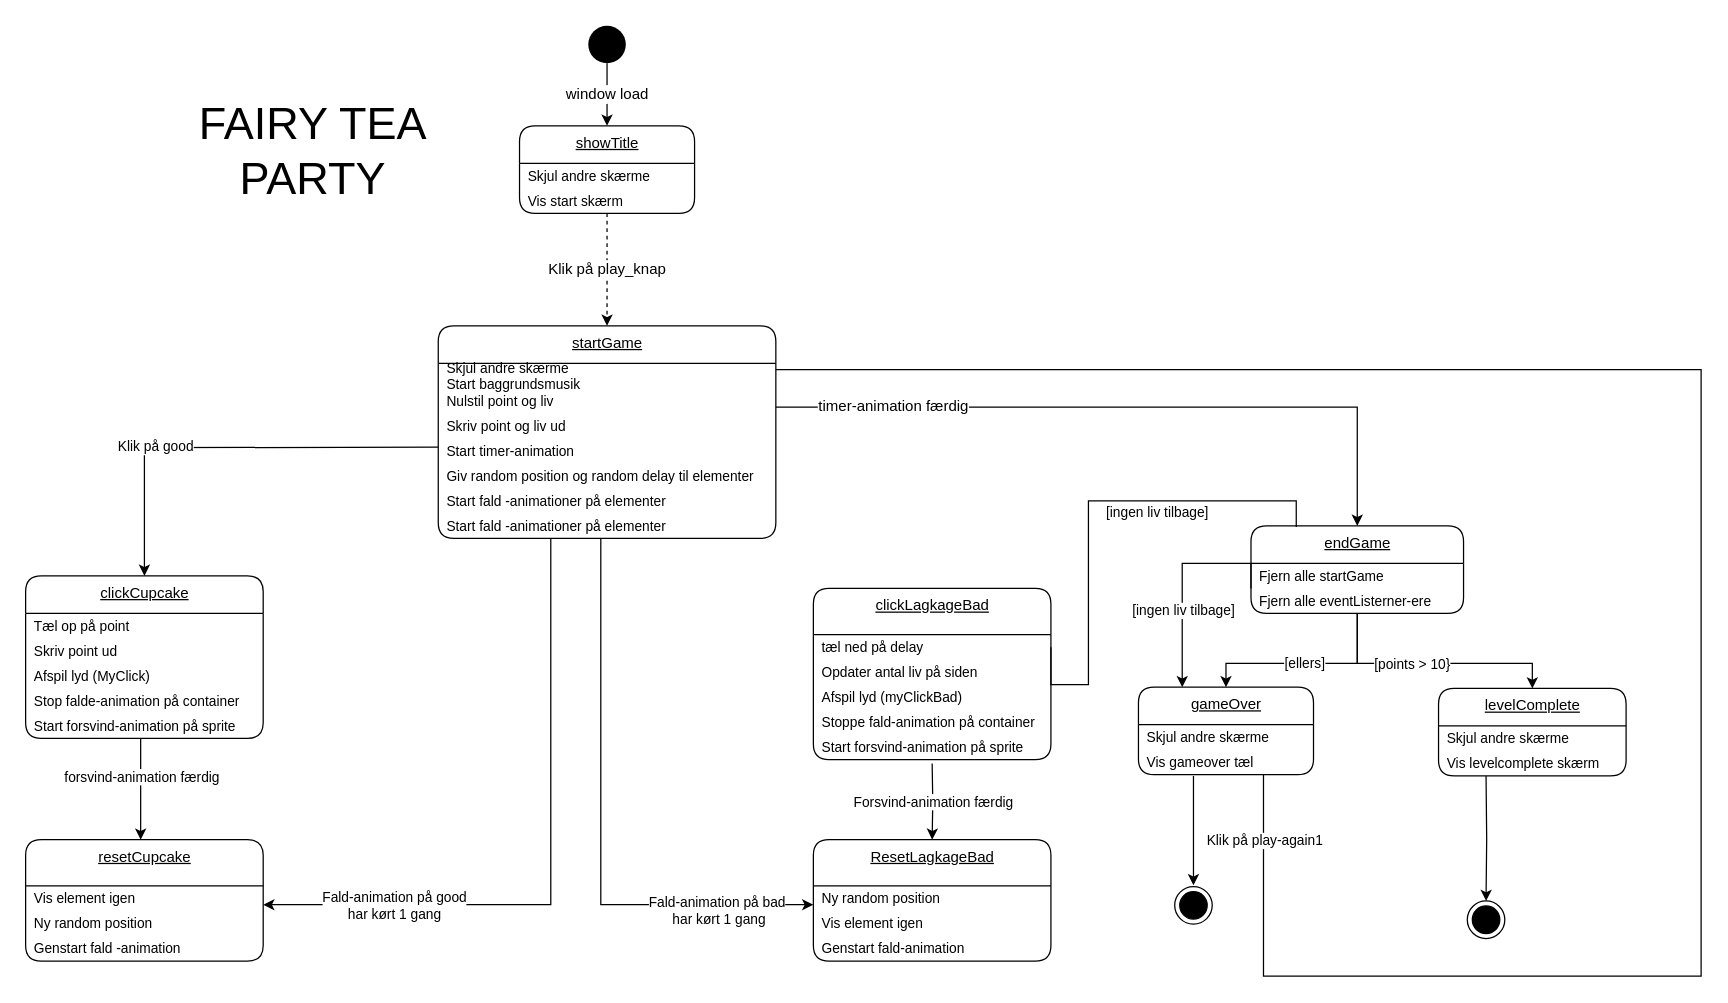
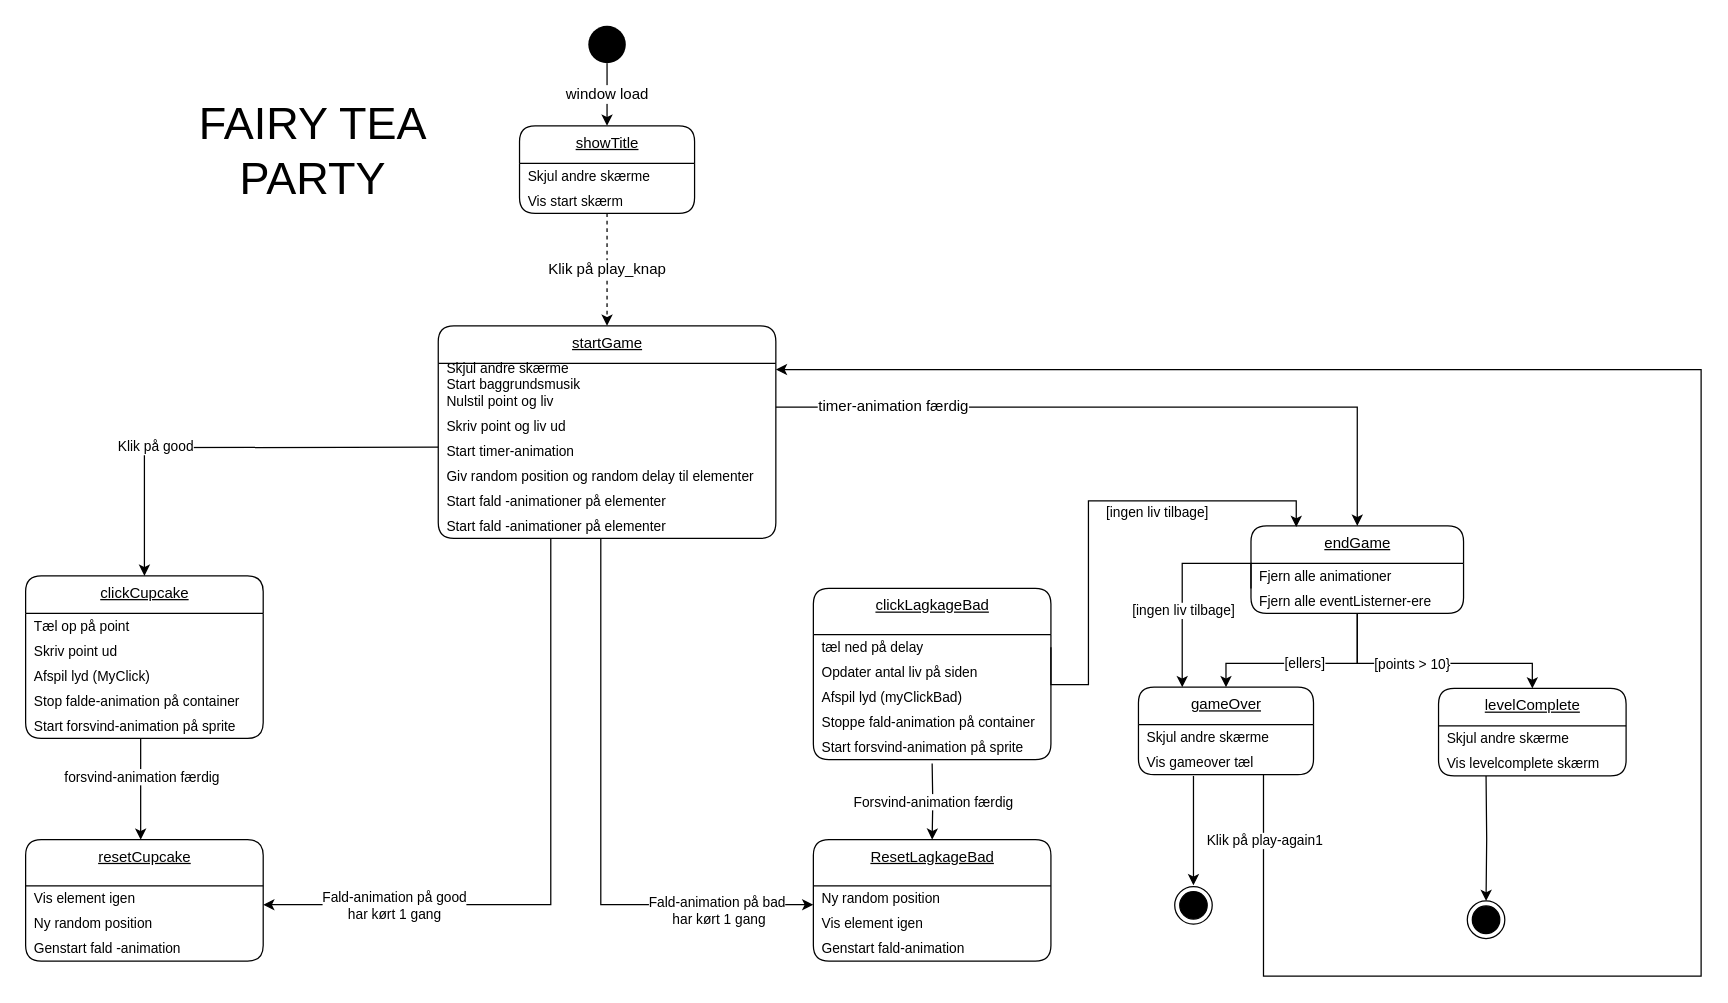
edge "Skjul andre skærme Start baggrundsmusik" -- "Vis gameover tæl": arrowhead none -> classic
edge "endGame" -- "tæl ned på delay": arrowhead none -> classic
node "Fjern alle startGame": label "Fjern alle startGame" -> "Fjern alle animationer"
